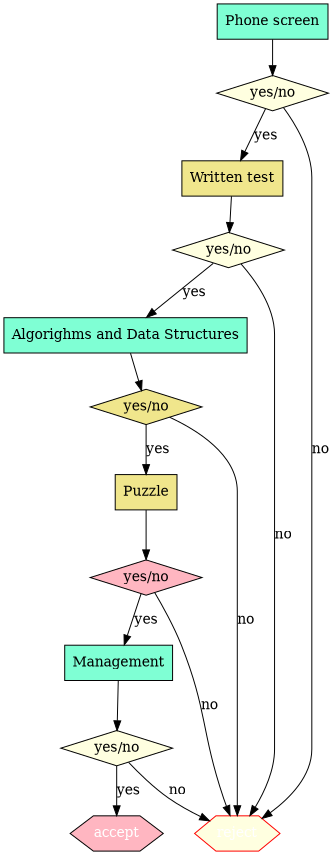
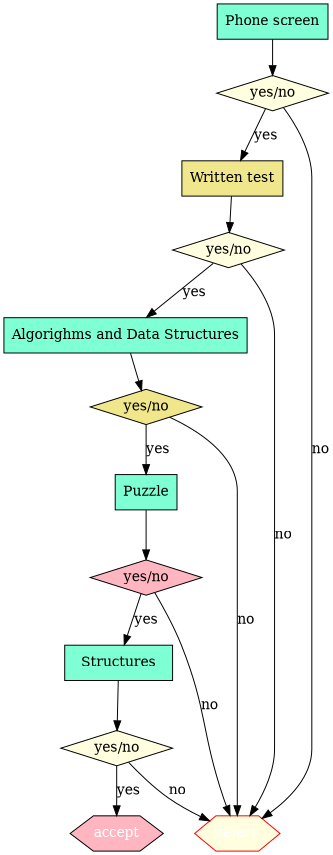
node "Puzzle": fillcolor khaki -> aquamarine
node "Management": label "Management" -> "Structures"
